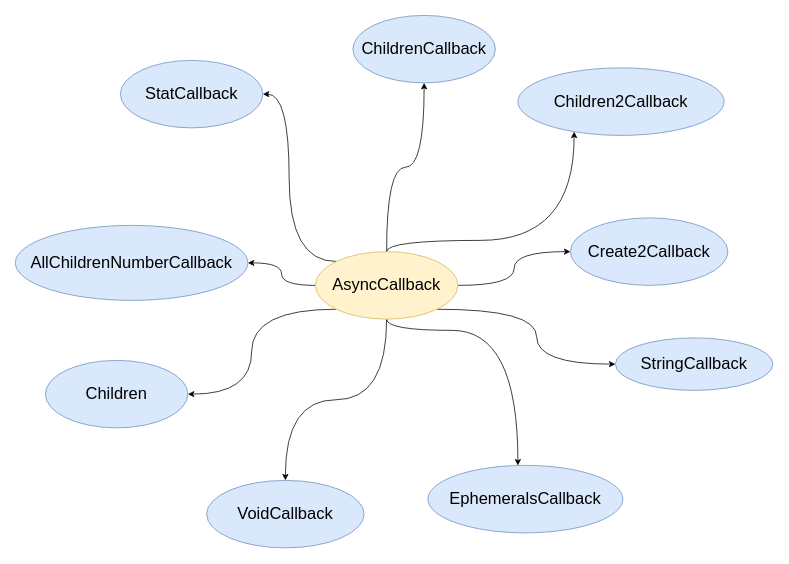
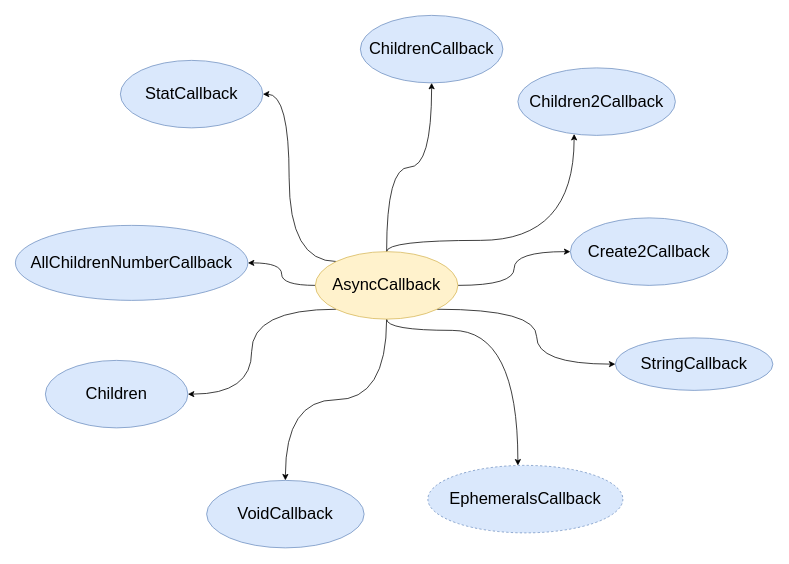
node "ChildrenCallback": moved (424, 49) -> (432, 49)
node "Children2Callback": size 206x68 -> 158x68
node "EphemeralsCallback": style solid -> dashed
